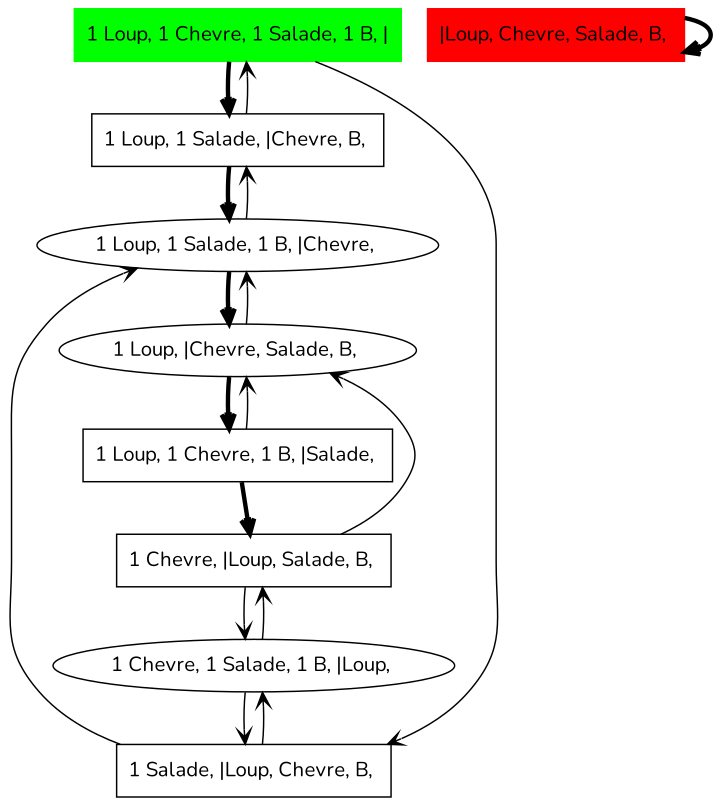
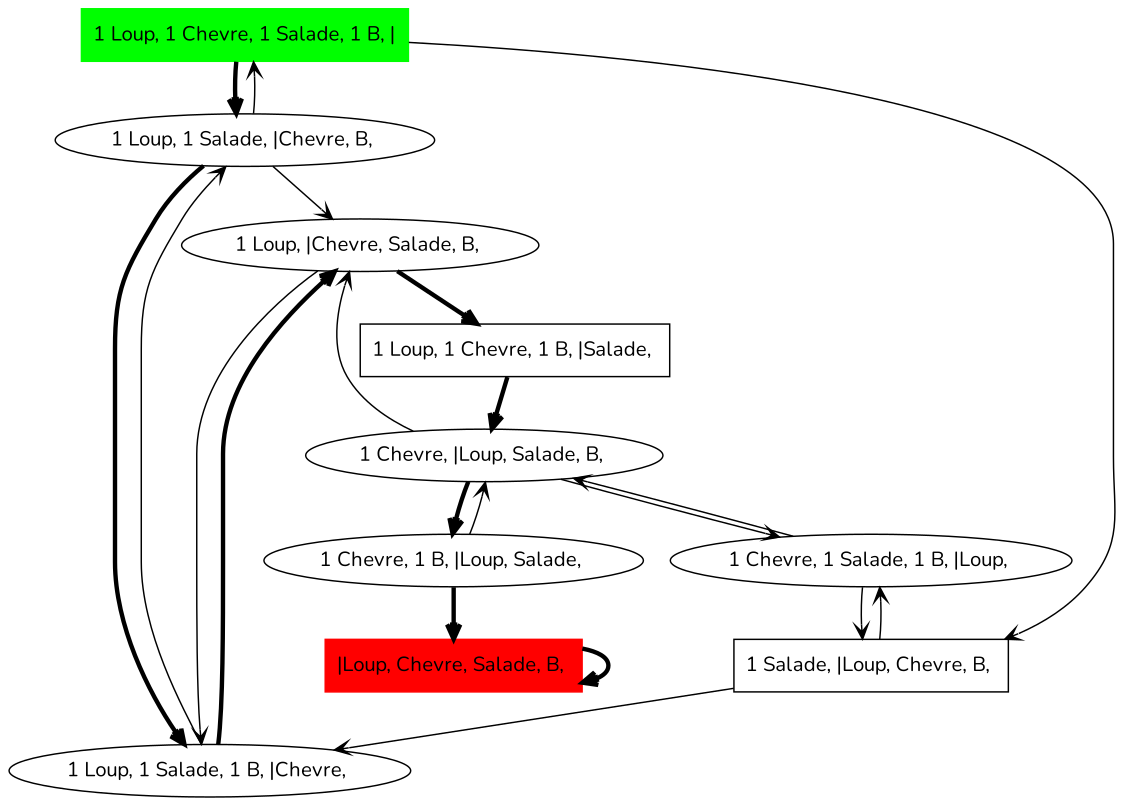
node "1 Loup, 1 Salade, |Chevre, B,": shape box -> ellipse
edge "1 Loup, 1 Chevre, 1 B, |Salade," -> "1 Loup, |Chevre, Salade, B,": now "1 Loup, 1 Salade, |Chevre, B," -> "1 Loup, |Chevre, Salade, B,"
node "1 Chevre, |Loup, Salade, B,": shape box -> ellipse
node "1 Chevre, 1 B, |Loup, Salade,": added
